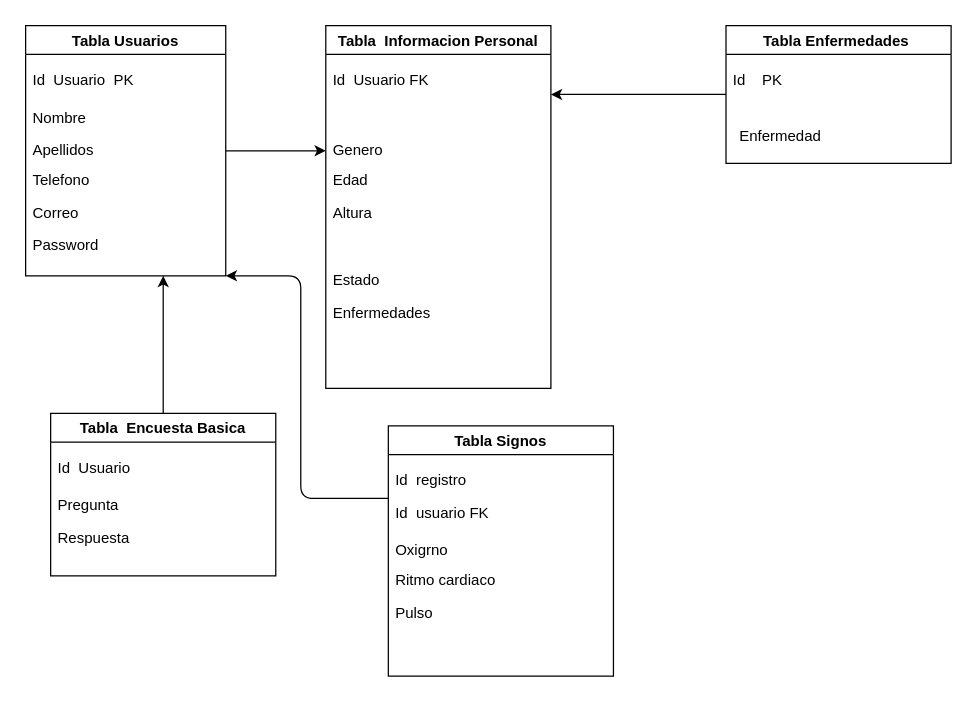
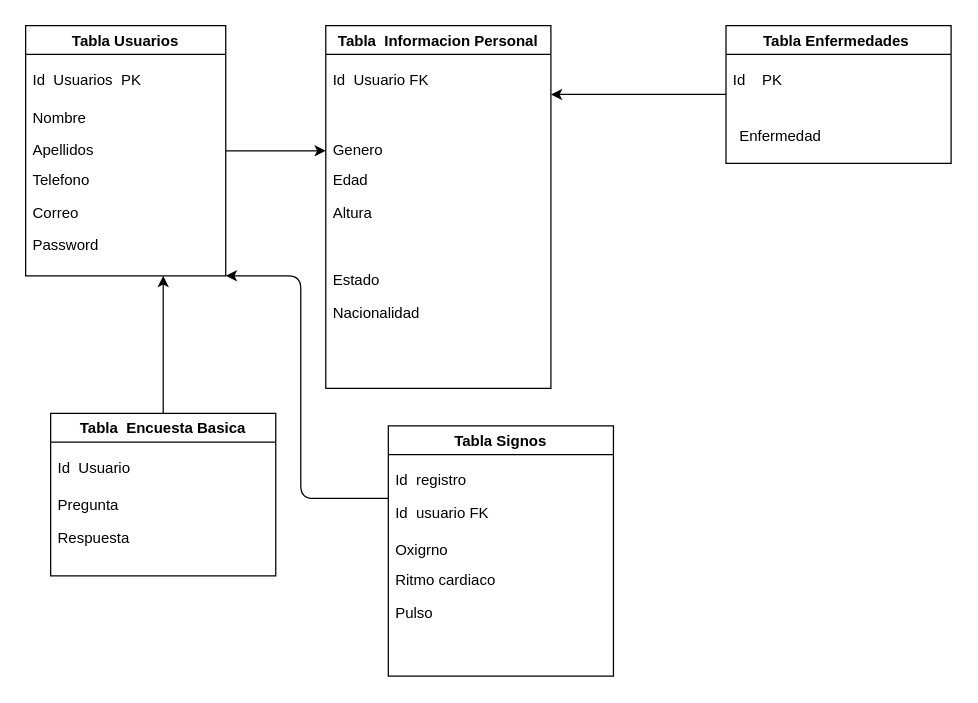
node "Id Usuario PK": label "Id Usuario PK" -> "Id Usuarios PK"
node "Enfermedades": label "Enfermedades" -> "Nacionalidad"
